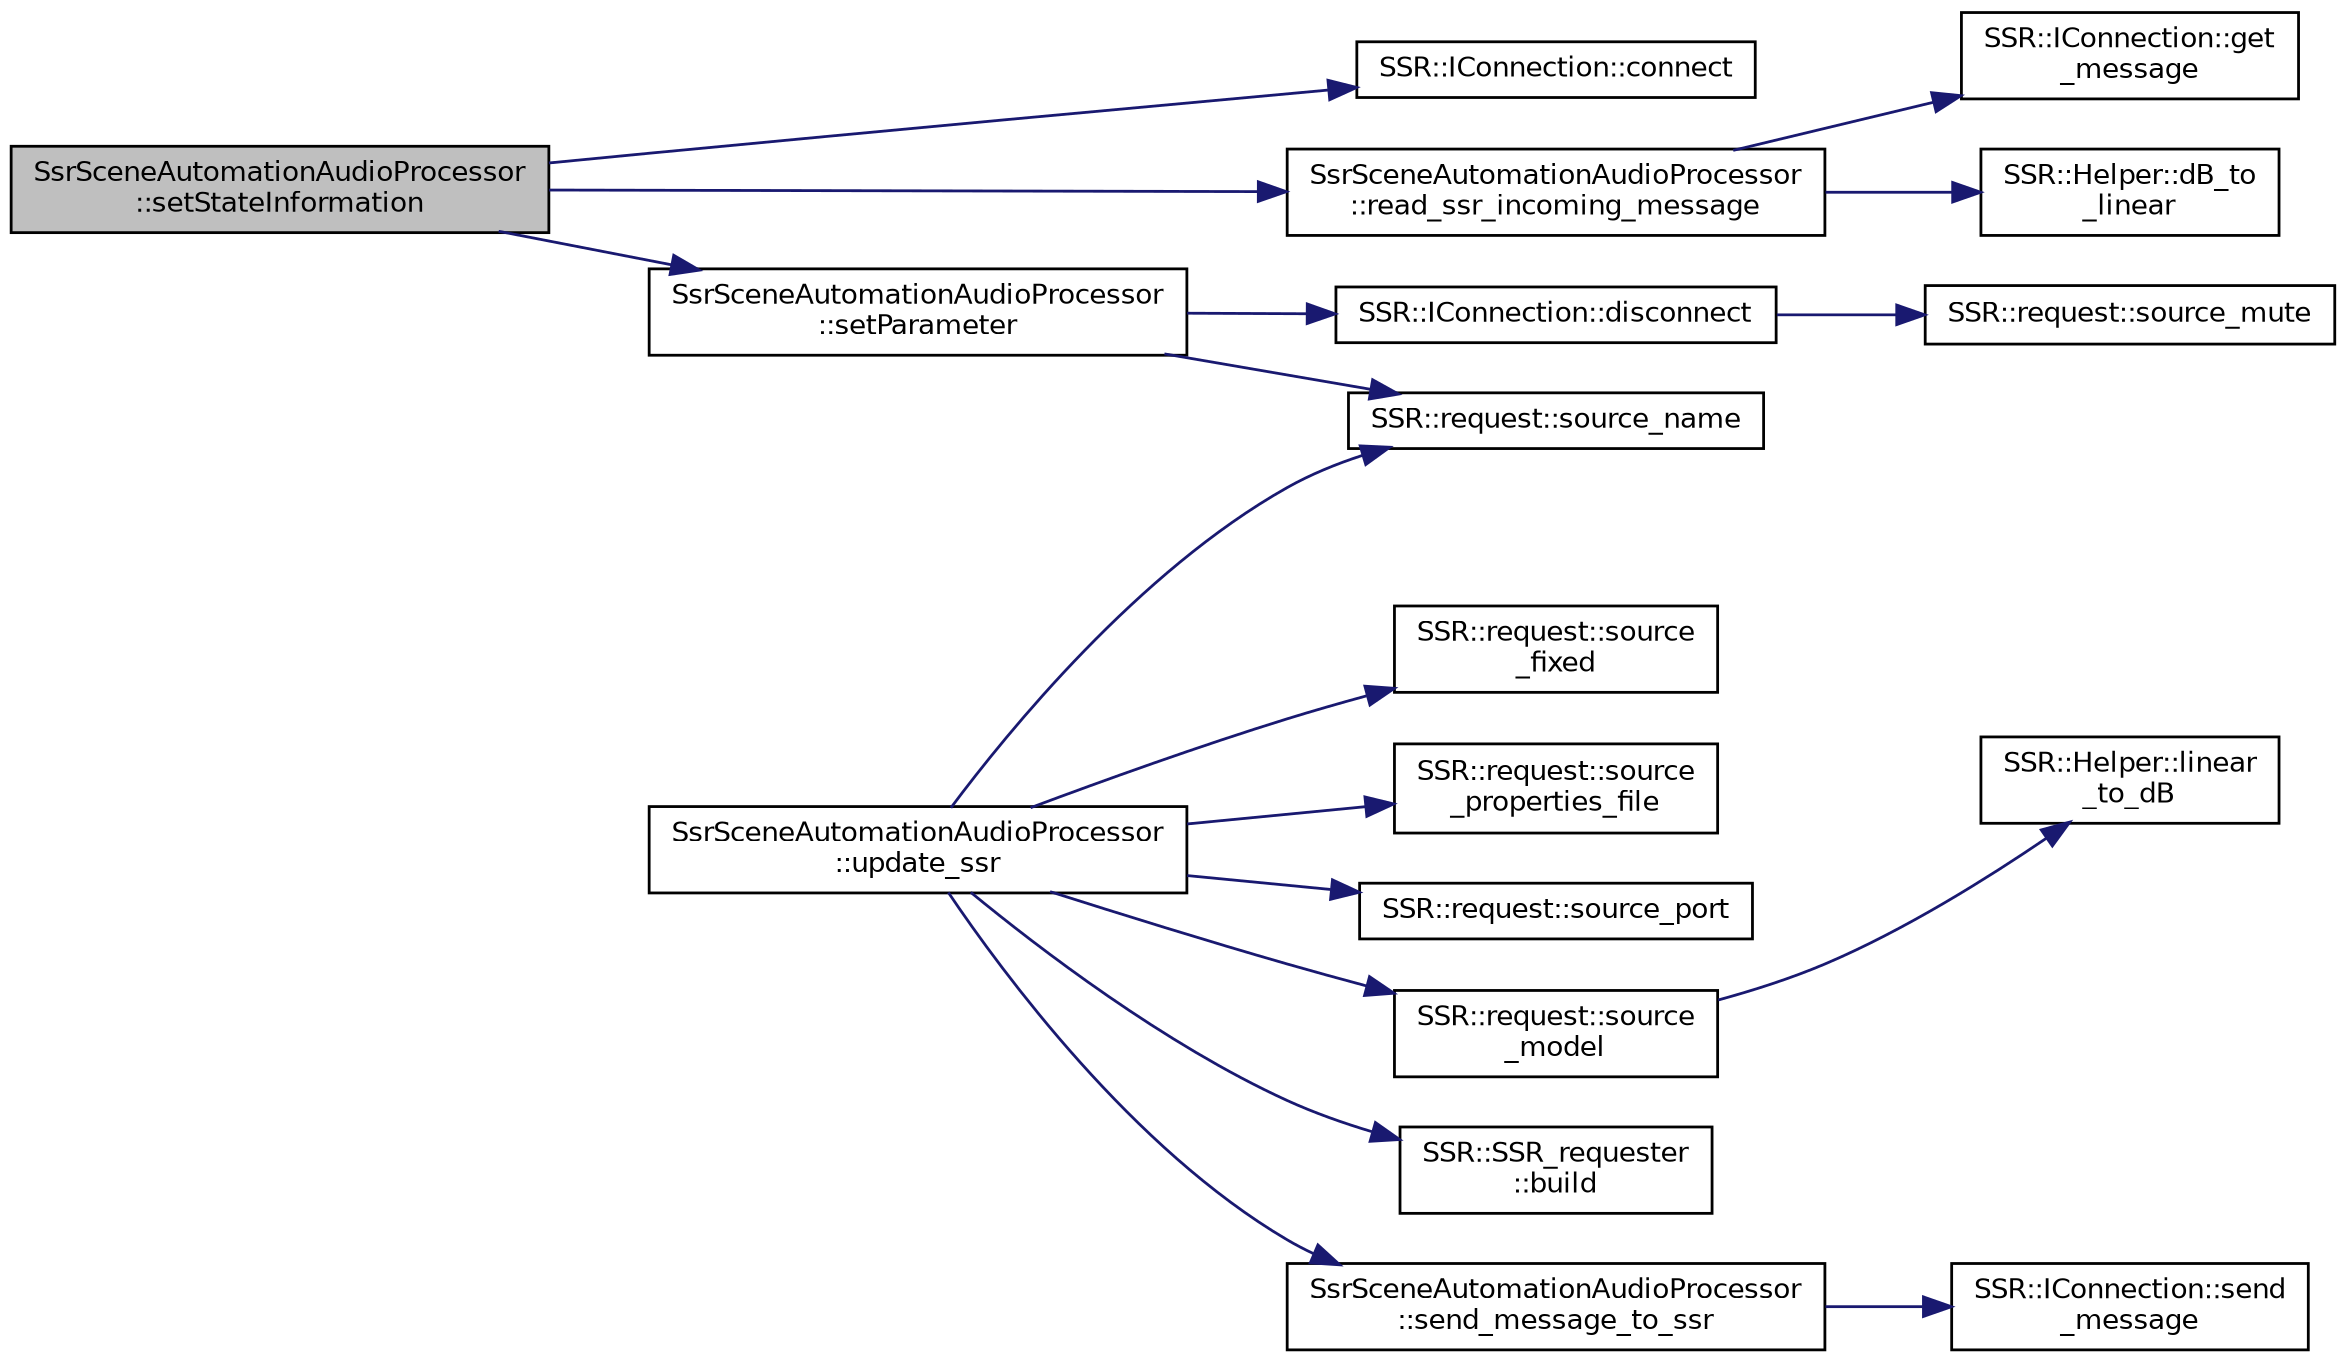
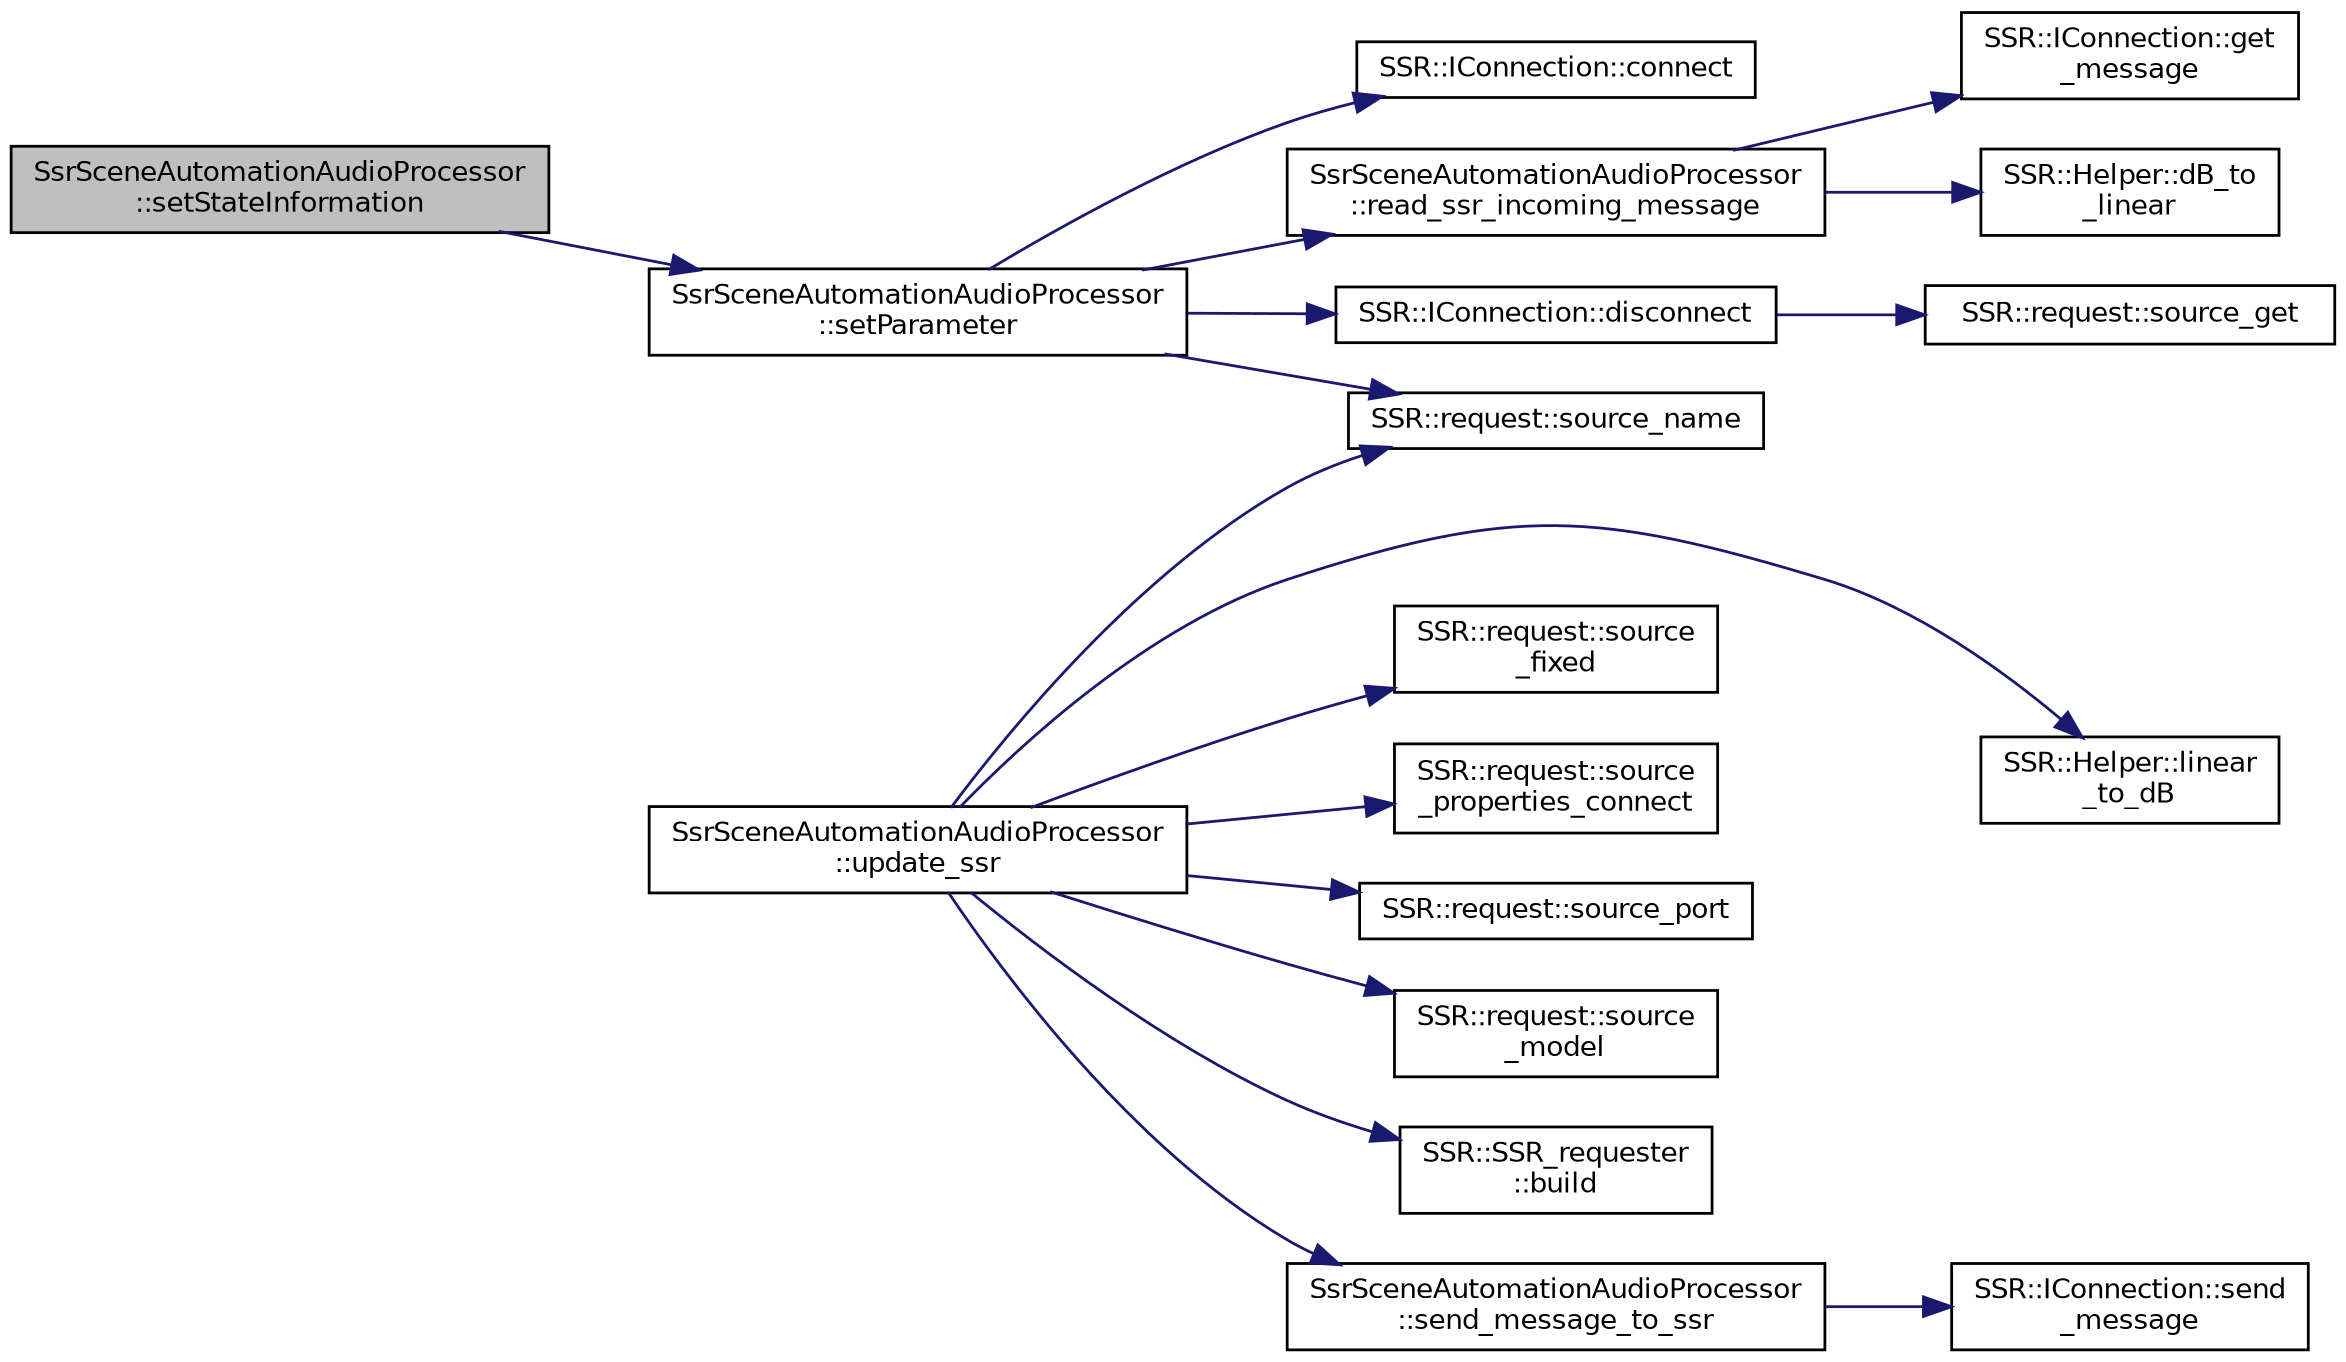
edge "SsrSceneAutomationAudioProcessor ::setStateInformation" -> "SSR::IConnection::connect": now "SsrSceneAutomationAudioProcessor ::setParameter" -> "SSR::IConnection::connect"
edge "SsrSceneAutomationAudioProcessor ::setStateInformation" -> "SsrSceneAutomationAudioProcessor ::read_ssr_incoming_message": now "SsrSceneAutomationAudioProcessor ::setParameter" -> "SsrSceneAutomationAudioProcessor ::read_ssr_incoming_message"
node "SSR::request::source_mute": label "SSR::request::source_mute" -> "SSR::request::source_get"
node "SSR::request::source _properties_file": label "SSR::request::source _properties_file" -> "SSR::request::source _properties_connect"
edge "SSR::request::source _model" -> "SSR::Helper::linear _to_dB": now "SsrSceneAutomationAudioProcessor ::update_ssr" -> "SSR::Helper::linear _to_dB"
